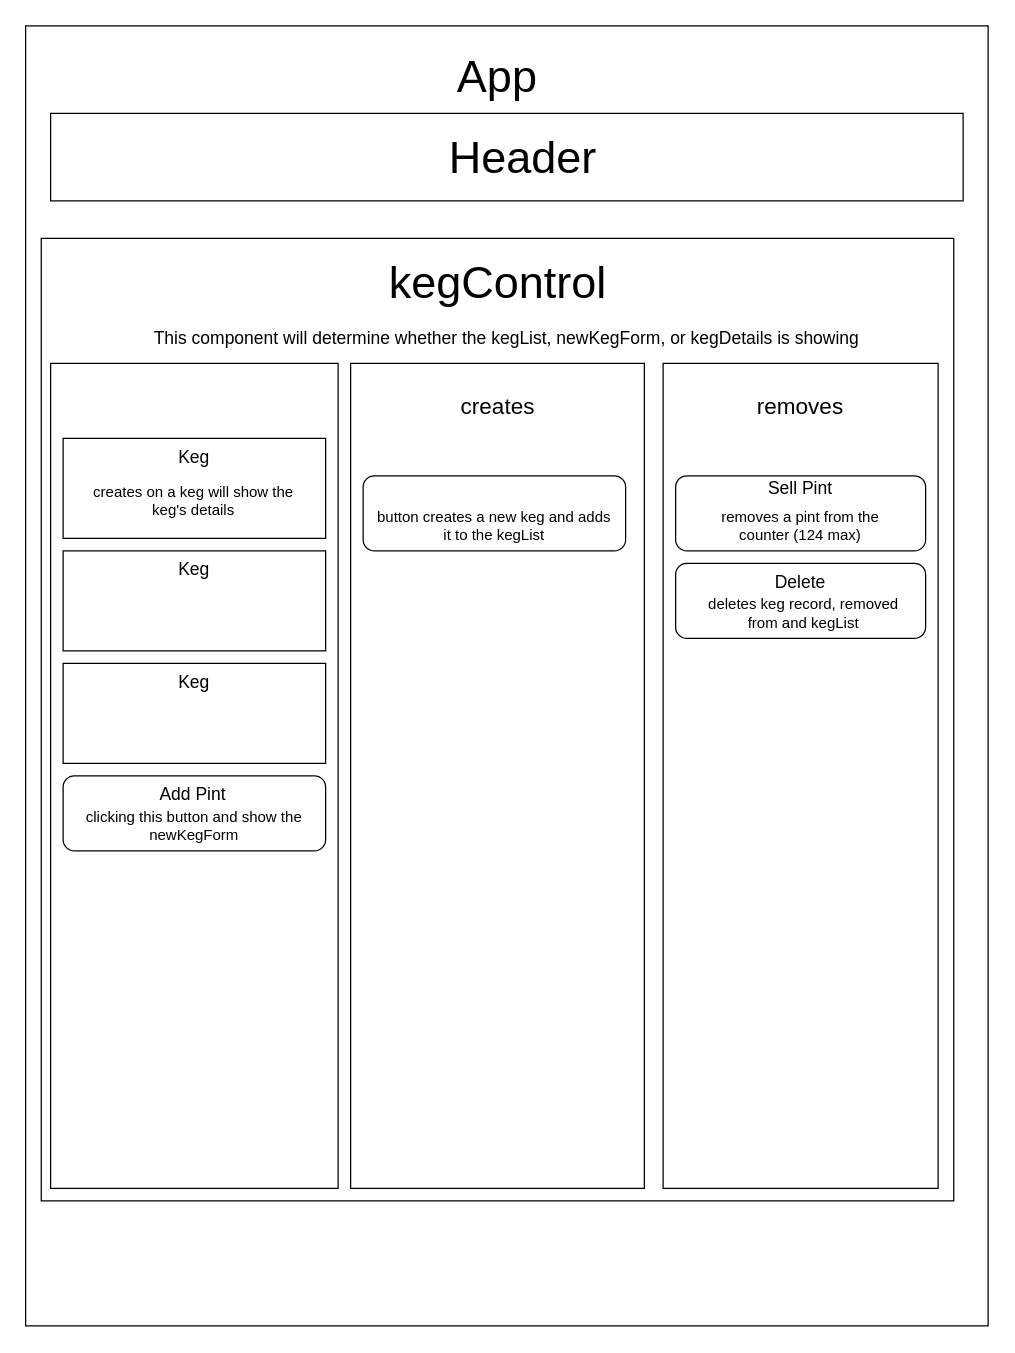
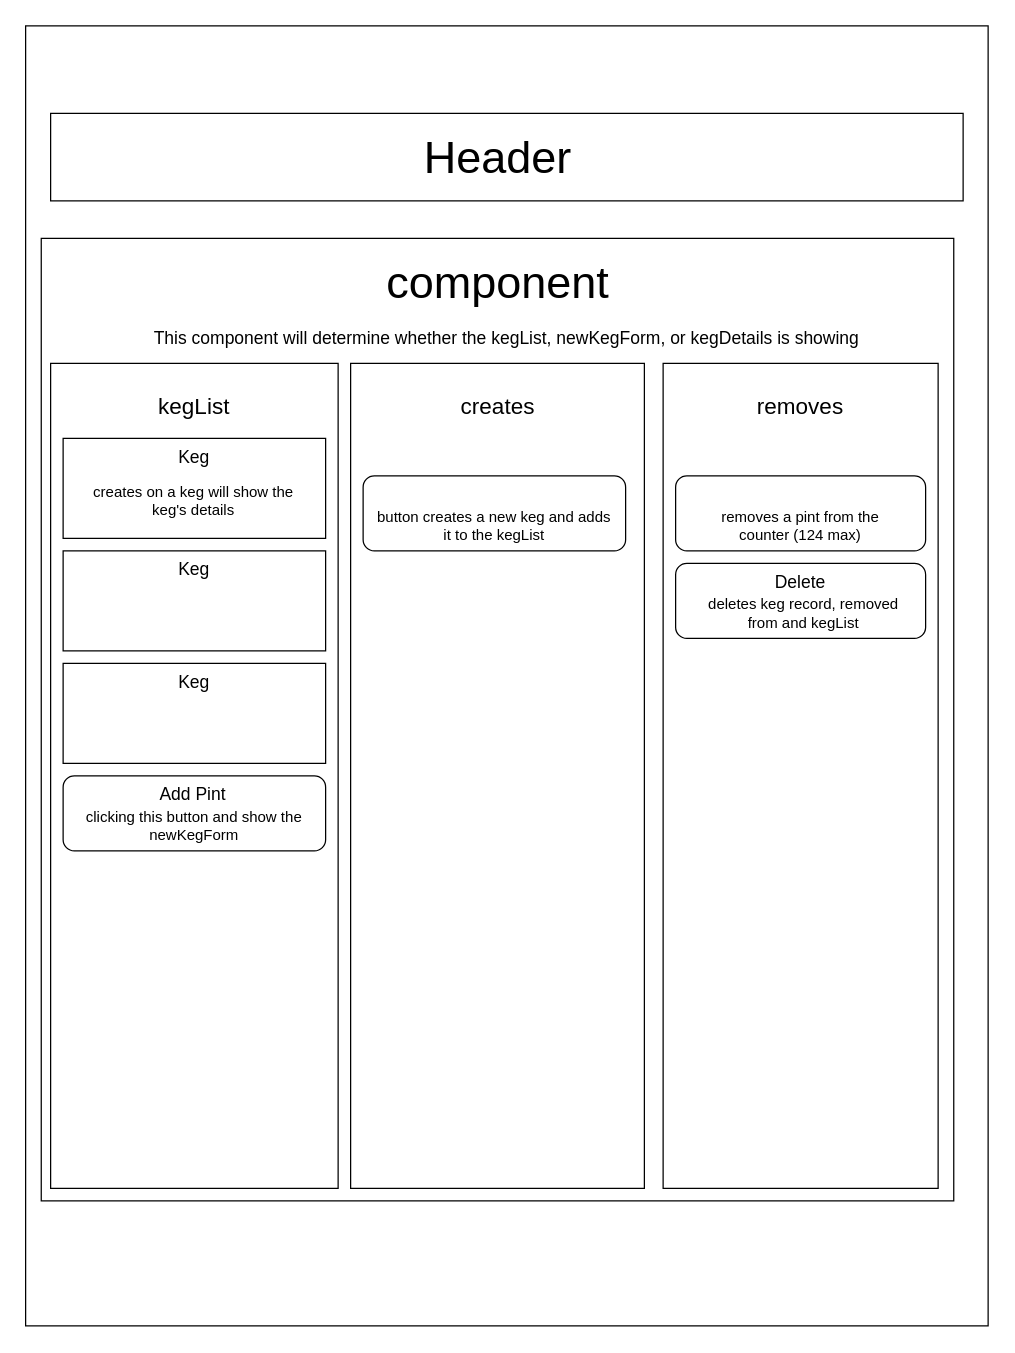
node "App": removed
node "Header": moved (523, 157) -> (498, 157)
node "kegControl": label "kegControl" -> "component"
node "kegList": added
node "Sell Pint": removed
